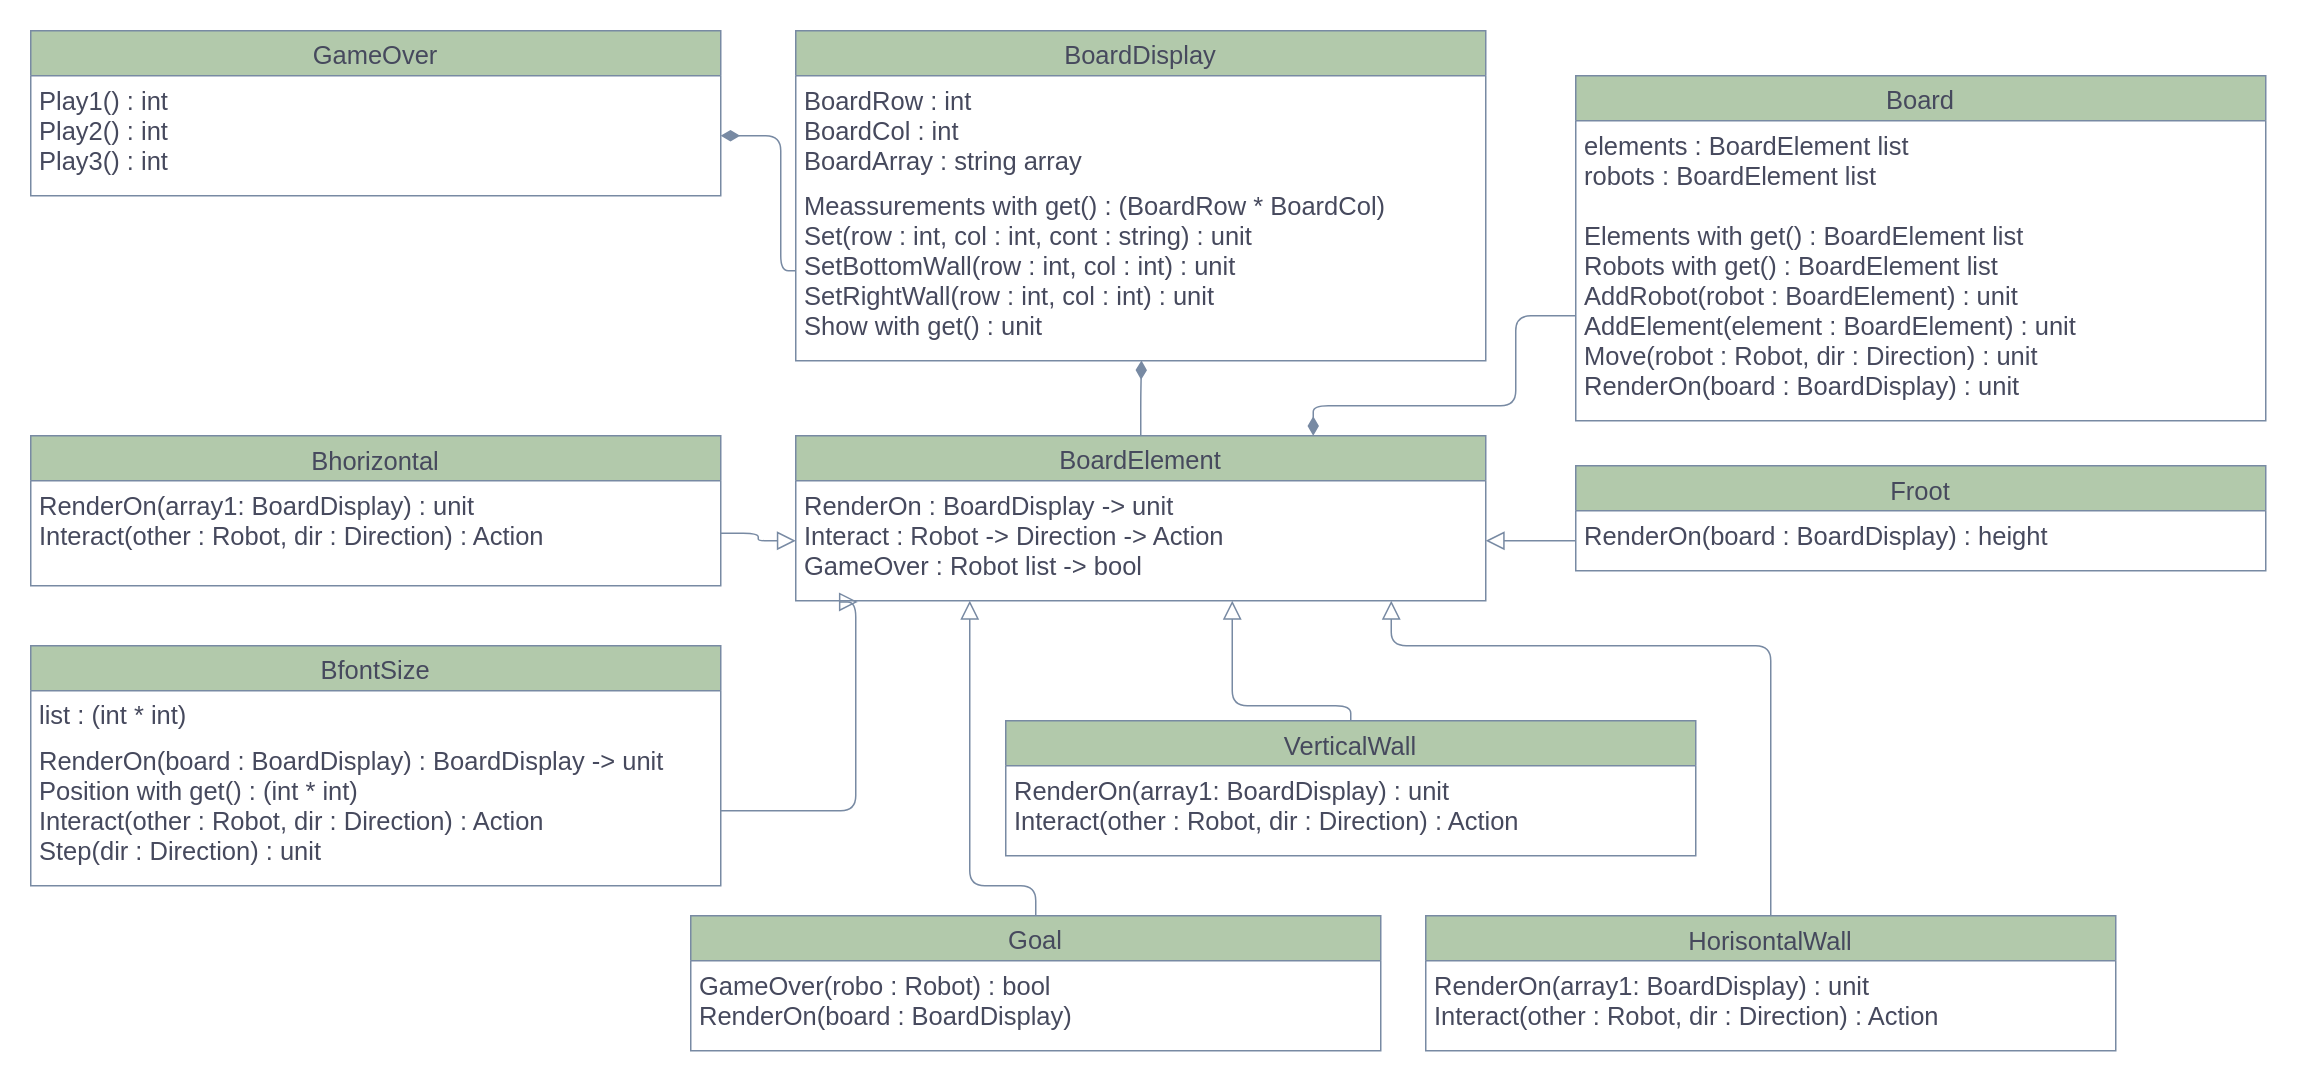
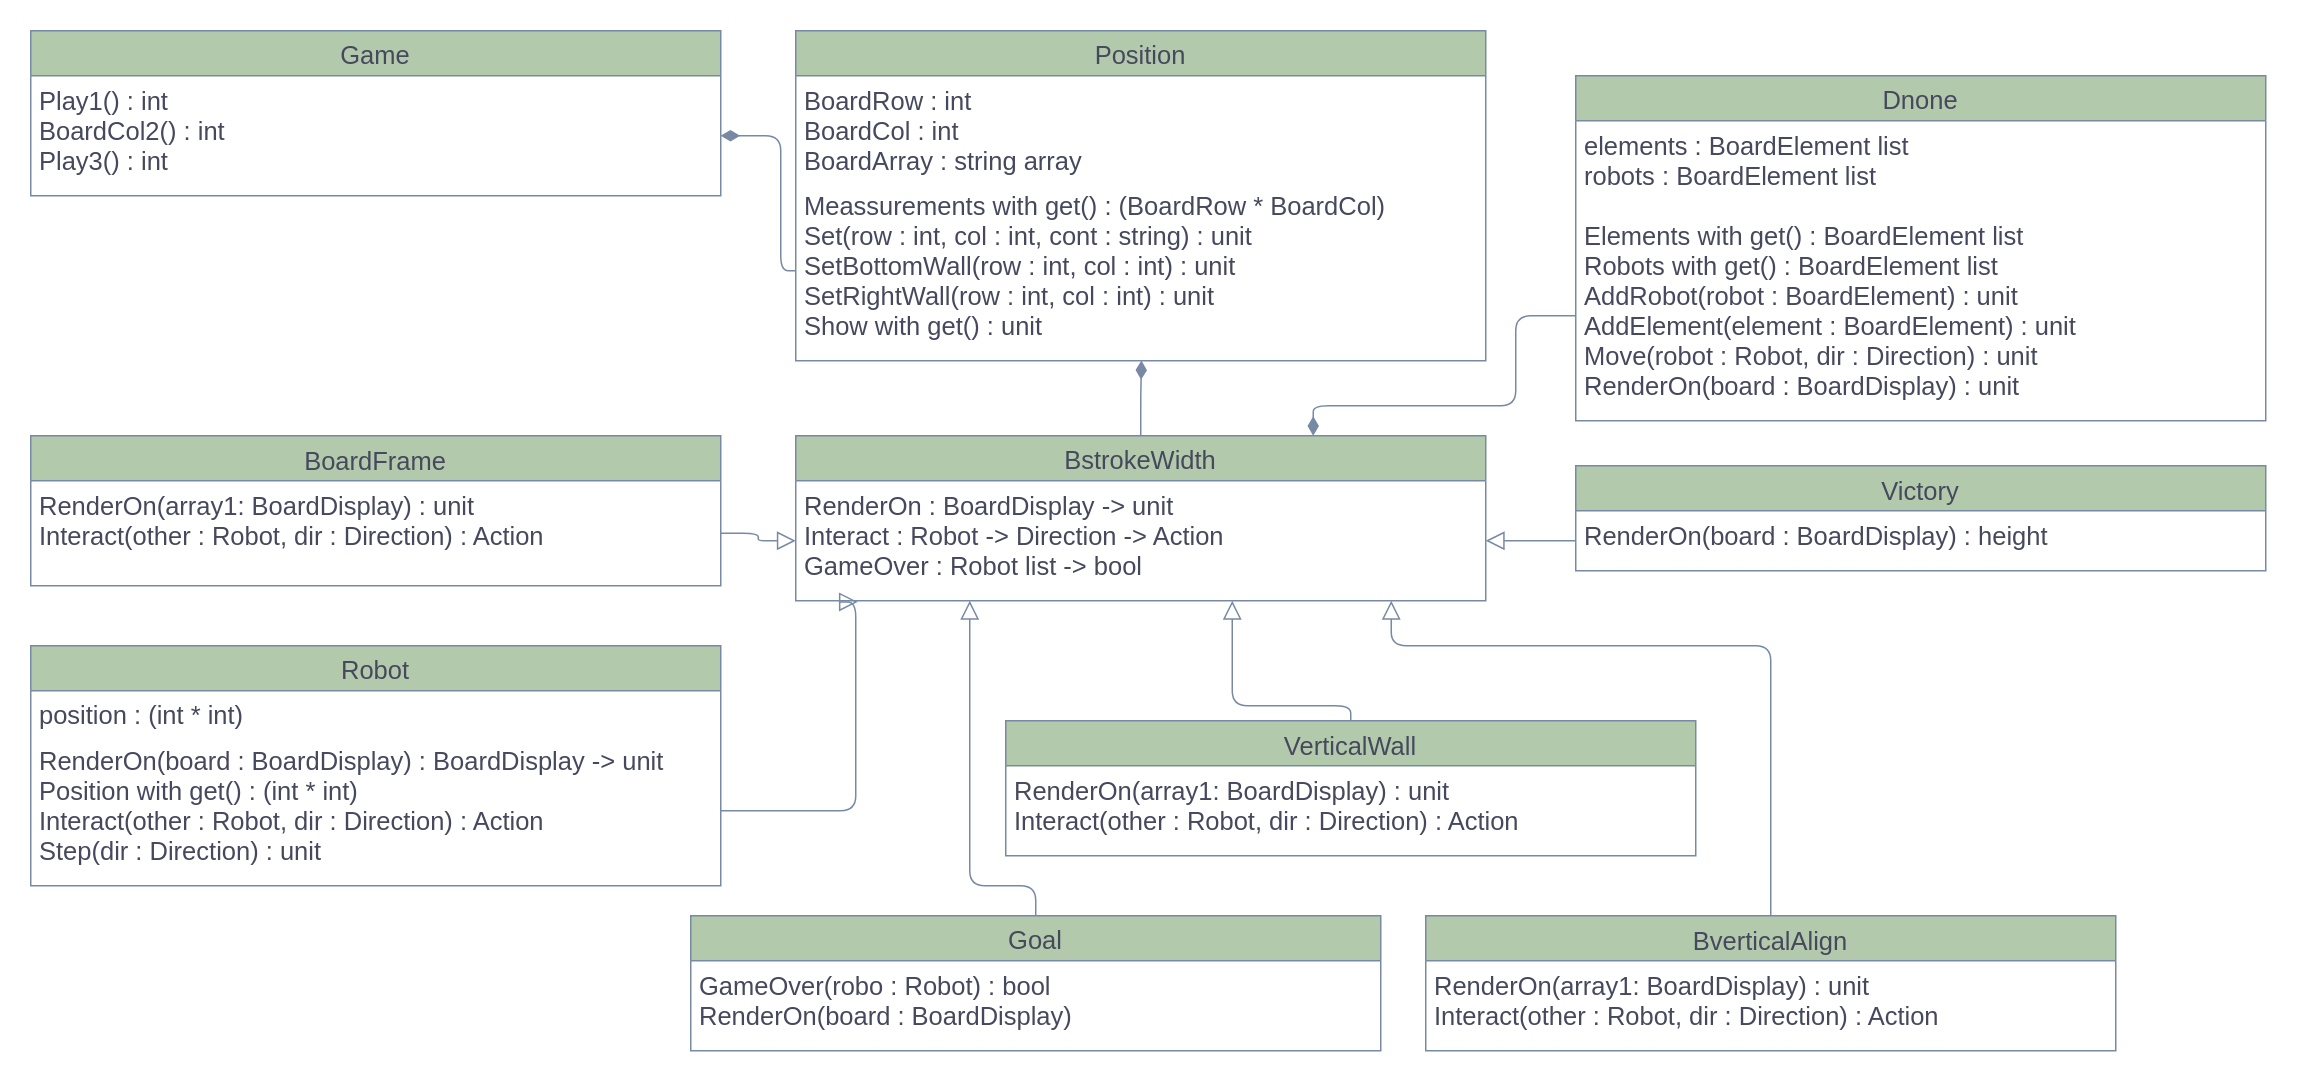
node "GameOver": label "GameOver" -> "Game"
node "BoardDisplay": label "BoardDisplay" -> "Position"
node "Board": label "Board" -> "Dnone"
node "Play1() : int Play2() : int Play3() : int": label "Play1() : int Play2() : int Play3() : int" -> "Play1() : int BoardCol2() : int Play3() : int"
node "BoardElement": label "BoardElement" -> "BstrokeWidth"
node "Bhorizontal": label "Bhorizontal" -> "BoardFrame"
node "Froot": label "Froot" -> "Victory"
node "BfontSize": label "BfontSize" -> "Robot"
node "list : (int * int)": label "list : (int * int)" -> "position : (int * int)"
node "HorisontalWall": label "HorisontalWall" -> "BverticalAlign"
